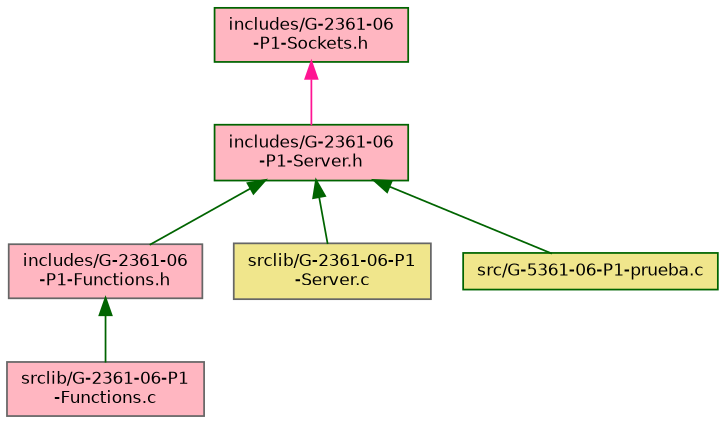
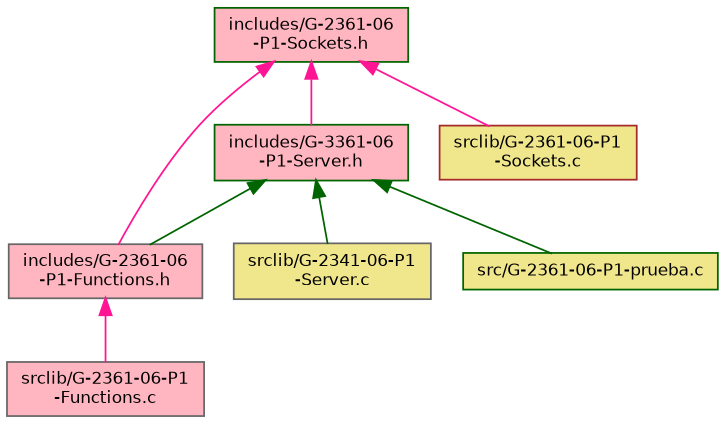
edge "includes/G-2361-06 -P1-Functions.h" -> "includes/G-2361-06 -P1-Sockets.h": added
node "includes/G-2361-06 -P1-Server.h": label "includes/G-2361-06 -P1-Server.h" -> "includes/G-3361-06 -P1-Server.h"
node "srclib/G-2361-06-P1 -Sockets.c": added
node "srclib/G-2361-06-P1 -Server.c": label "srclib/G-2361-06-P1 -Server.c" -> "srclib/G-2341-06-P1 -Server.c"
node "src/G-5361-06-P1-prueba.c": label "src/G-5361-06-P1-prueba.c" -> "src/G-2361-06-P1-prueba.c"
edge "srclib/G-2361-06-P1 -Functions.c" -> "includes/G-2361-06 -P1-Functions.h": color darkgreen -> deeppink
